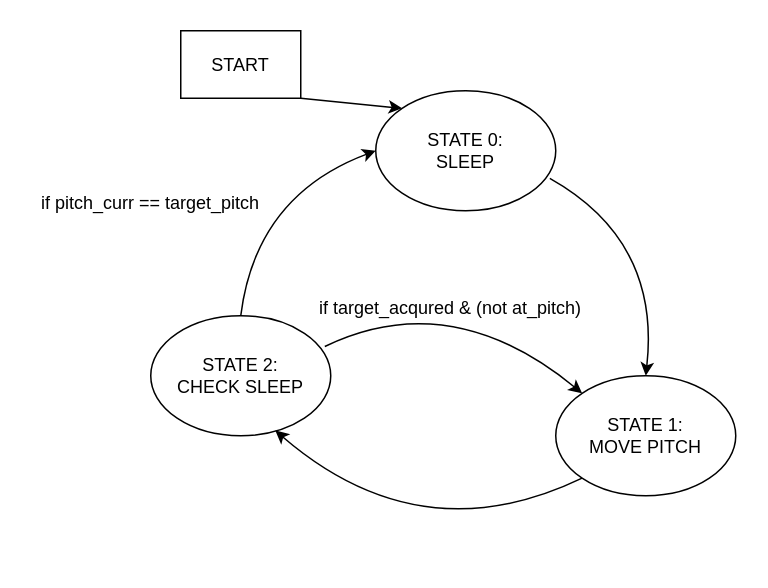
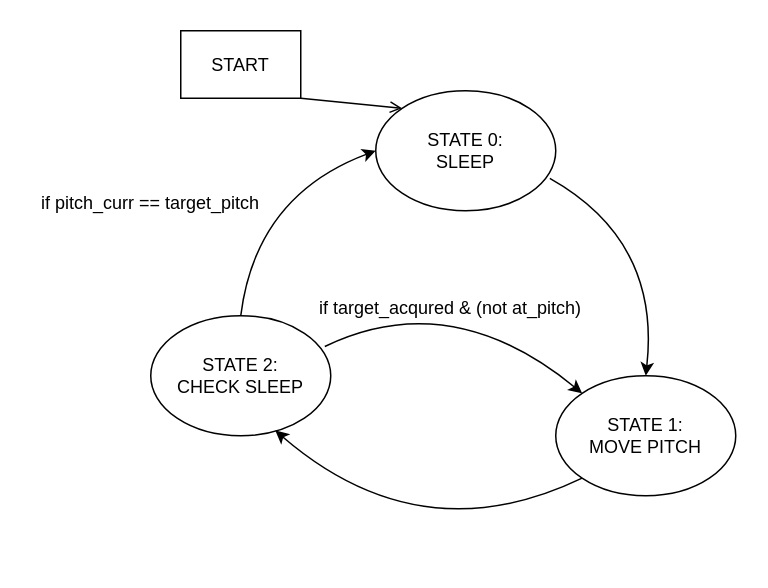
edge "START" -> "STATE 0: SLEEP": arrowhead classic -> open
